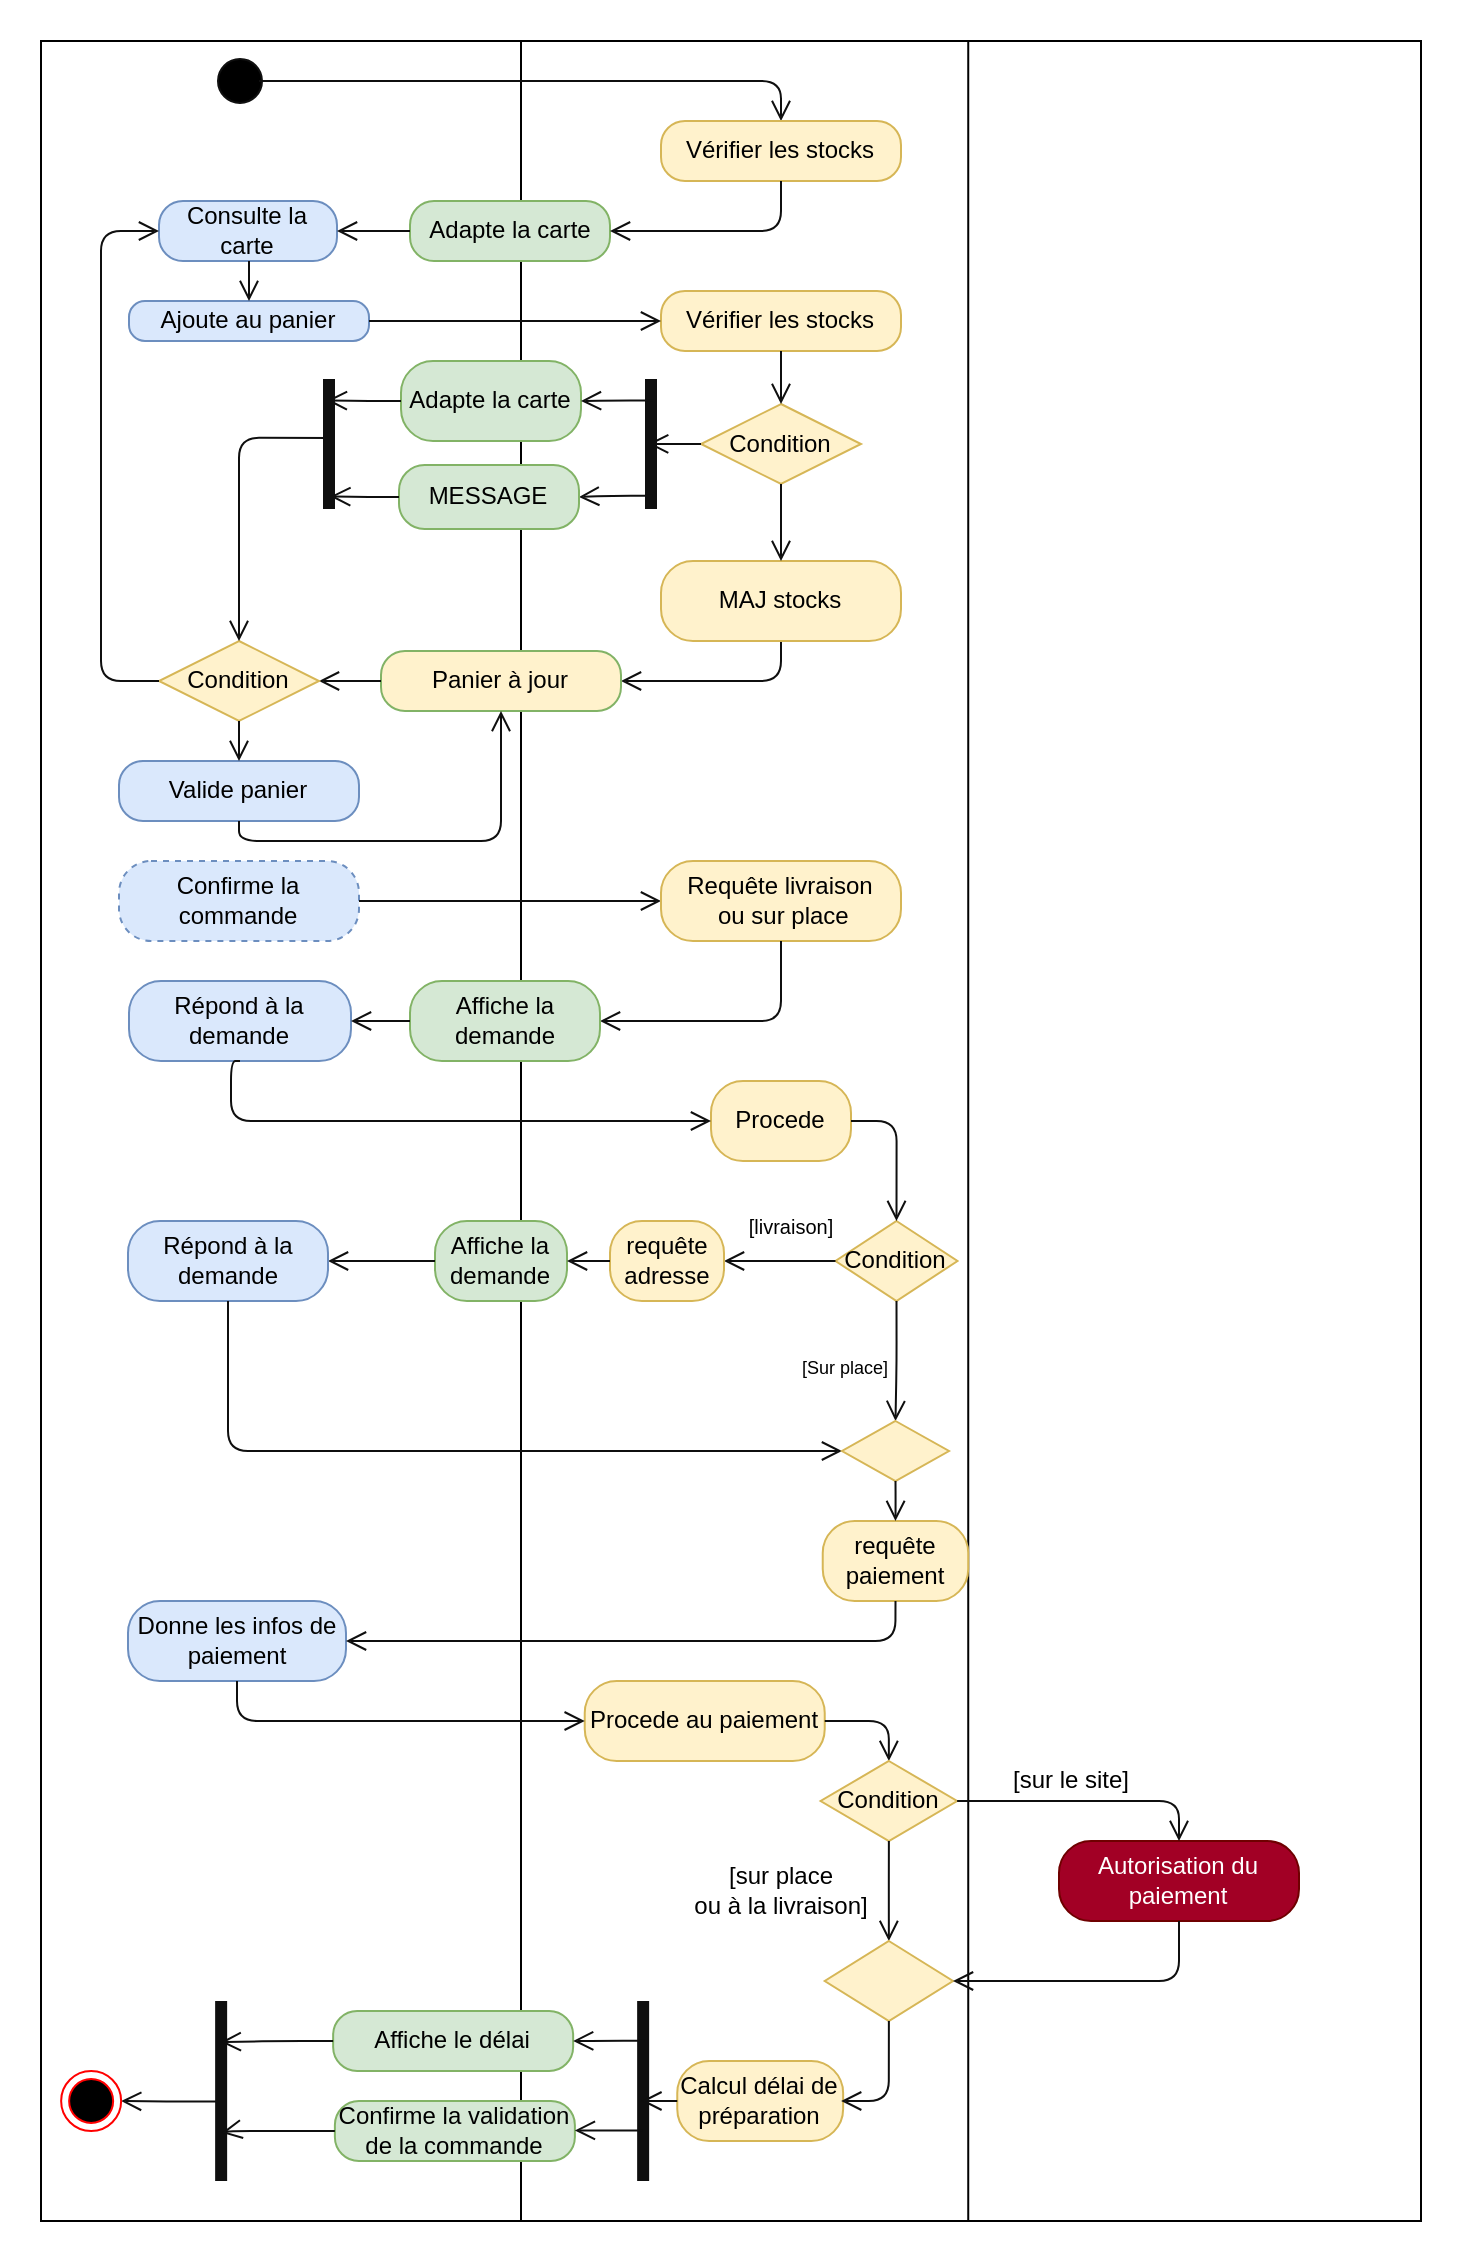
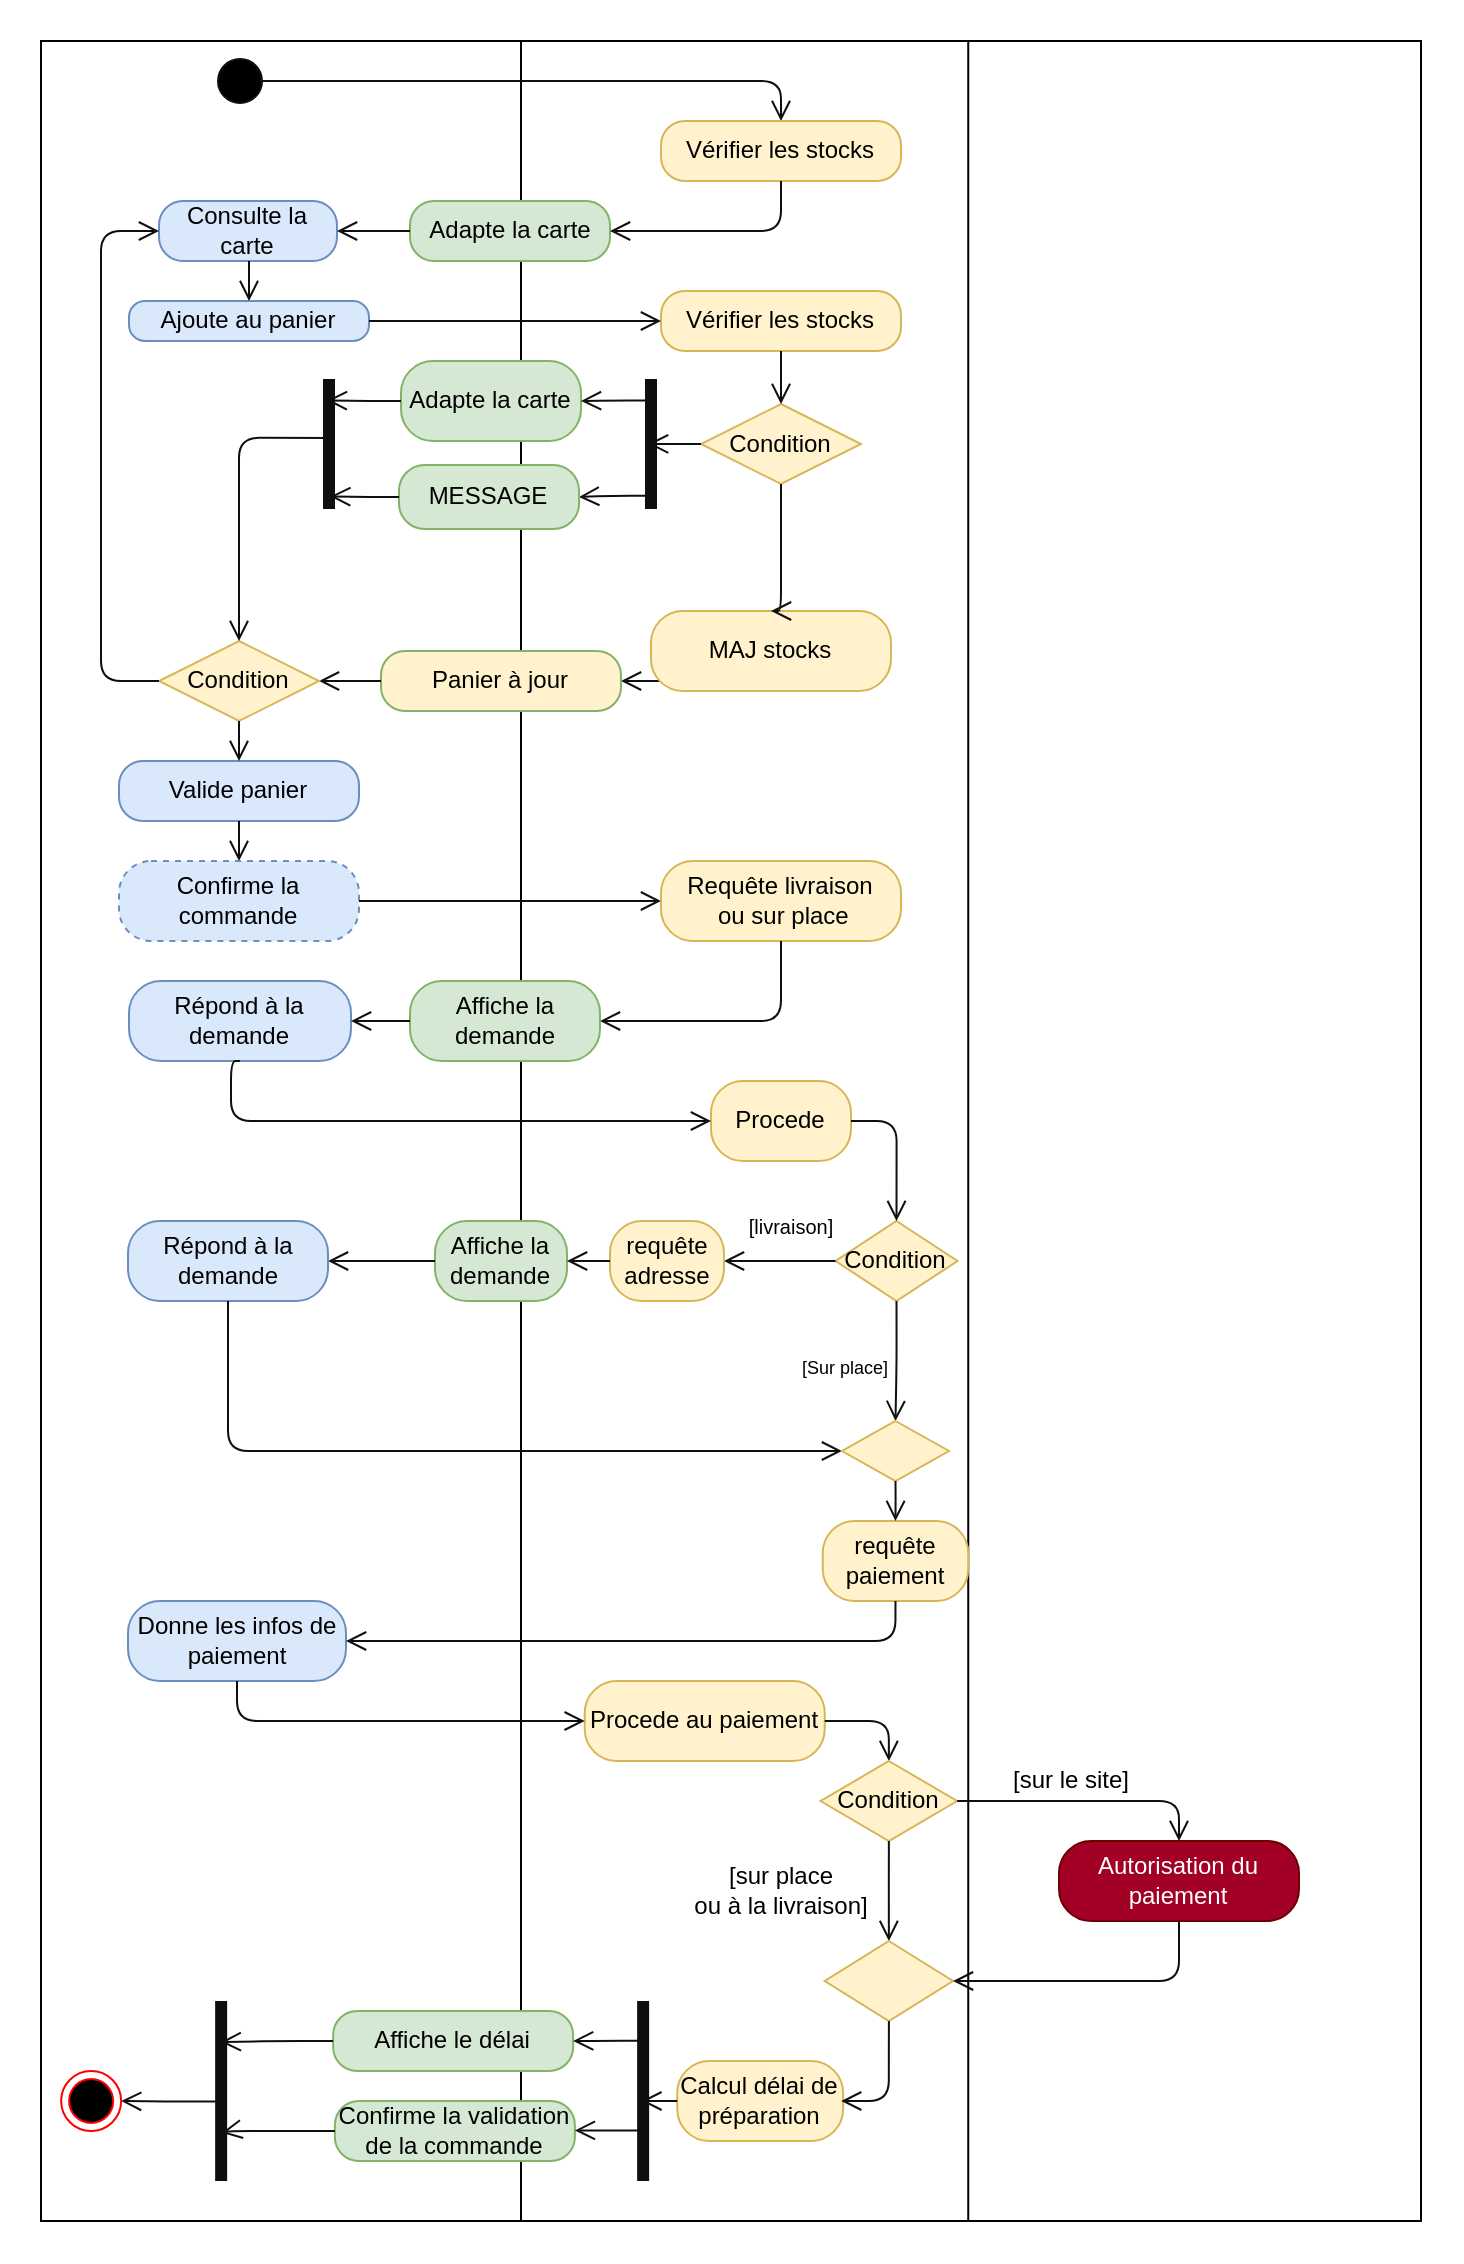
node "MAJ stocks": moved (781, 601) -> (771, 651)
edge "Valide panier" -> "Panier à jour": now "Valide panier" -> "Confirme la commande"
